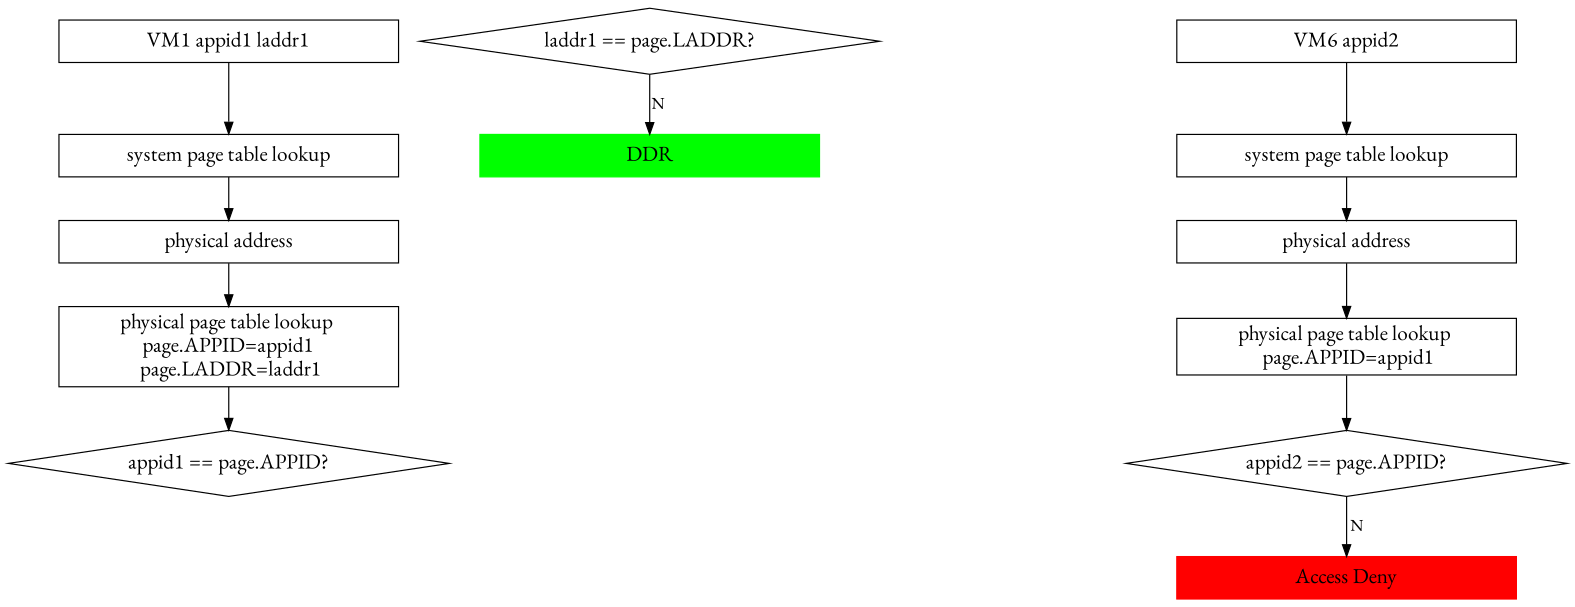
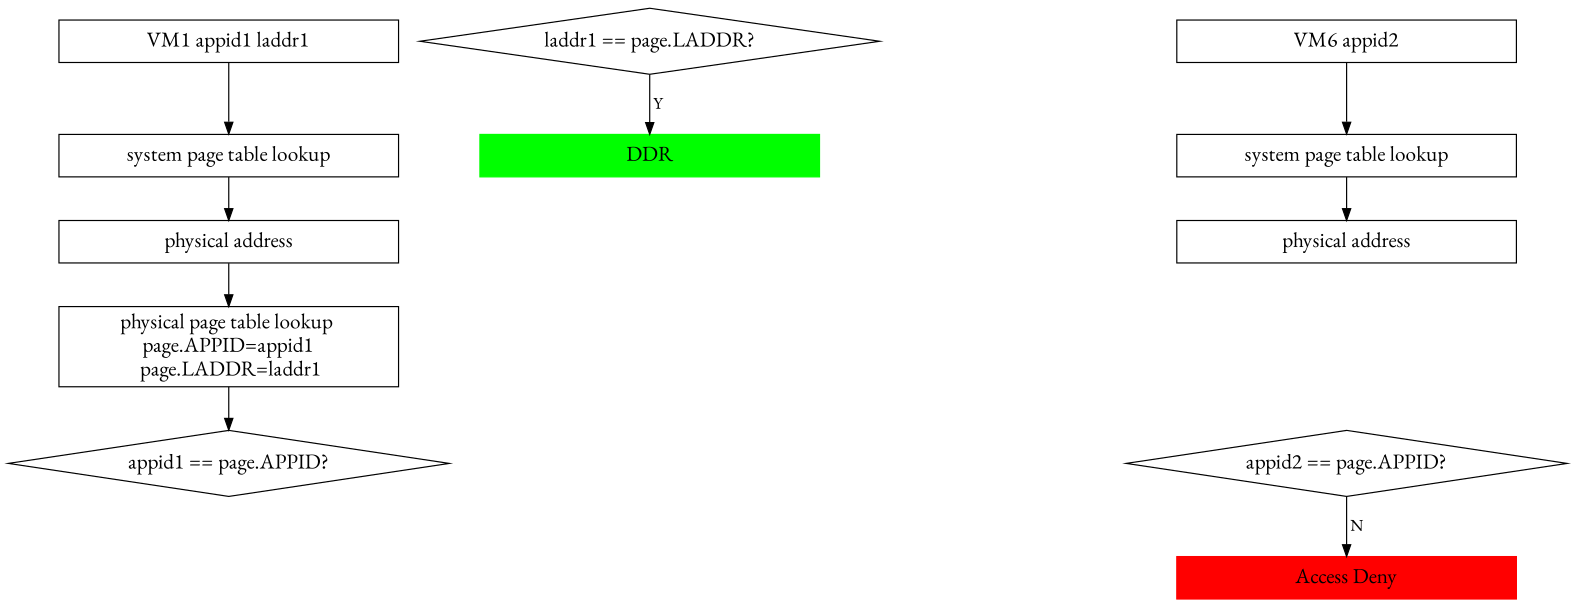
edge "laddr1 == page.LADDR?" -> "DDR": label " N" -> " Y"
node "physical page table lookup page.APPID=appid1": removed
